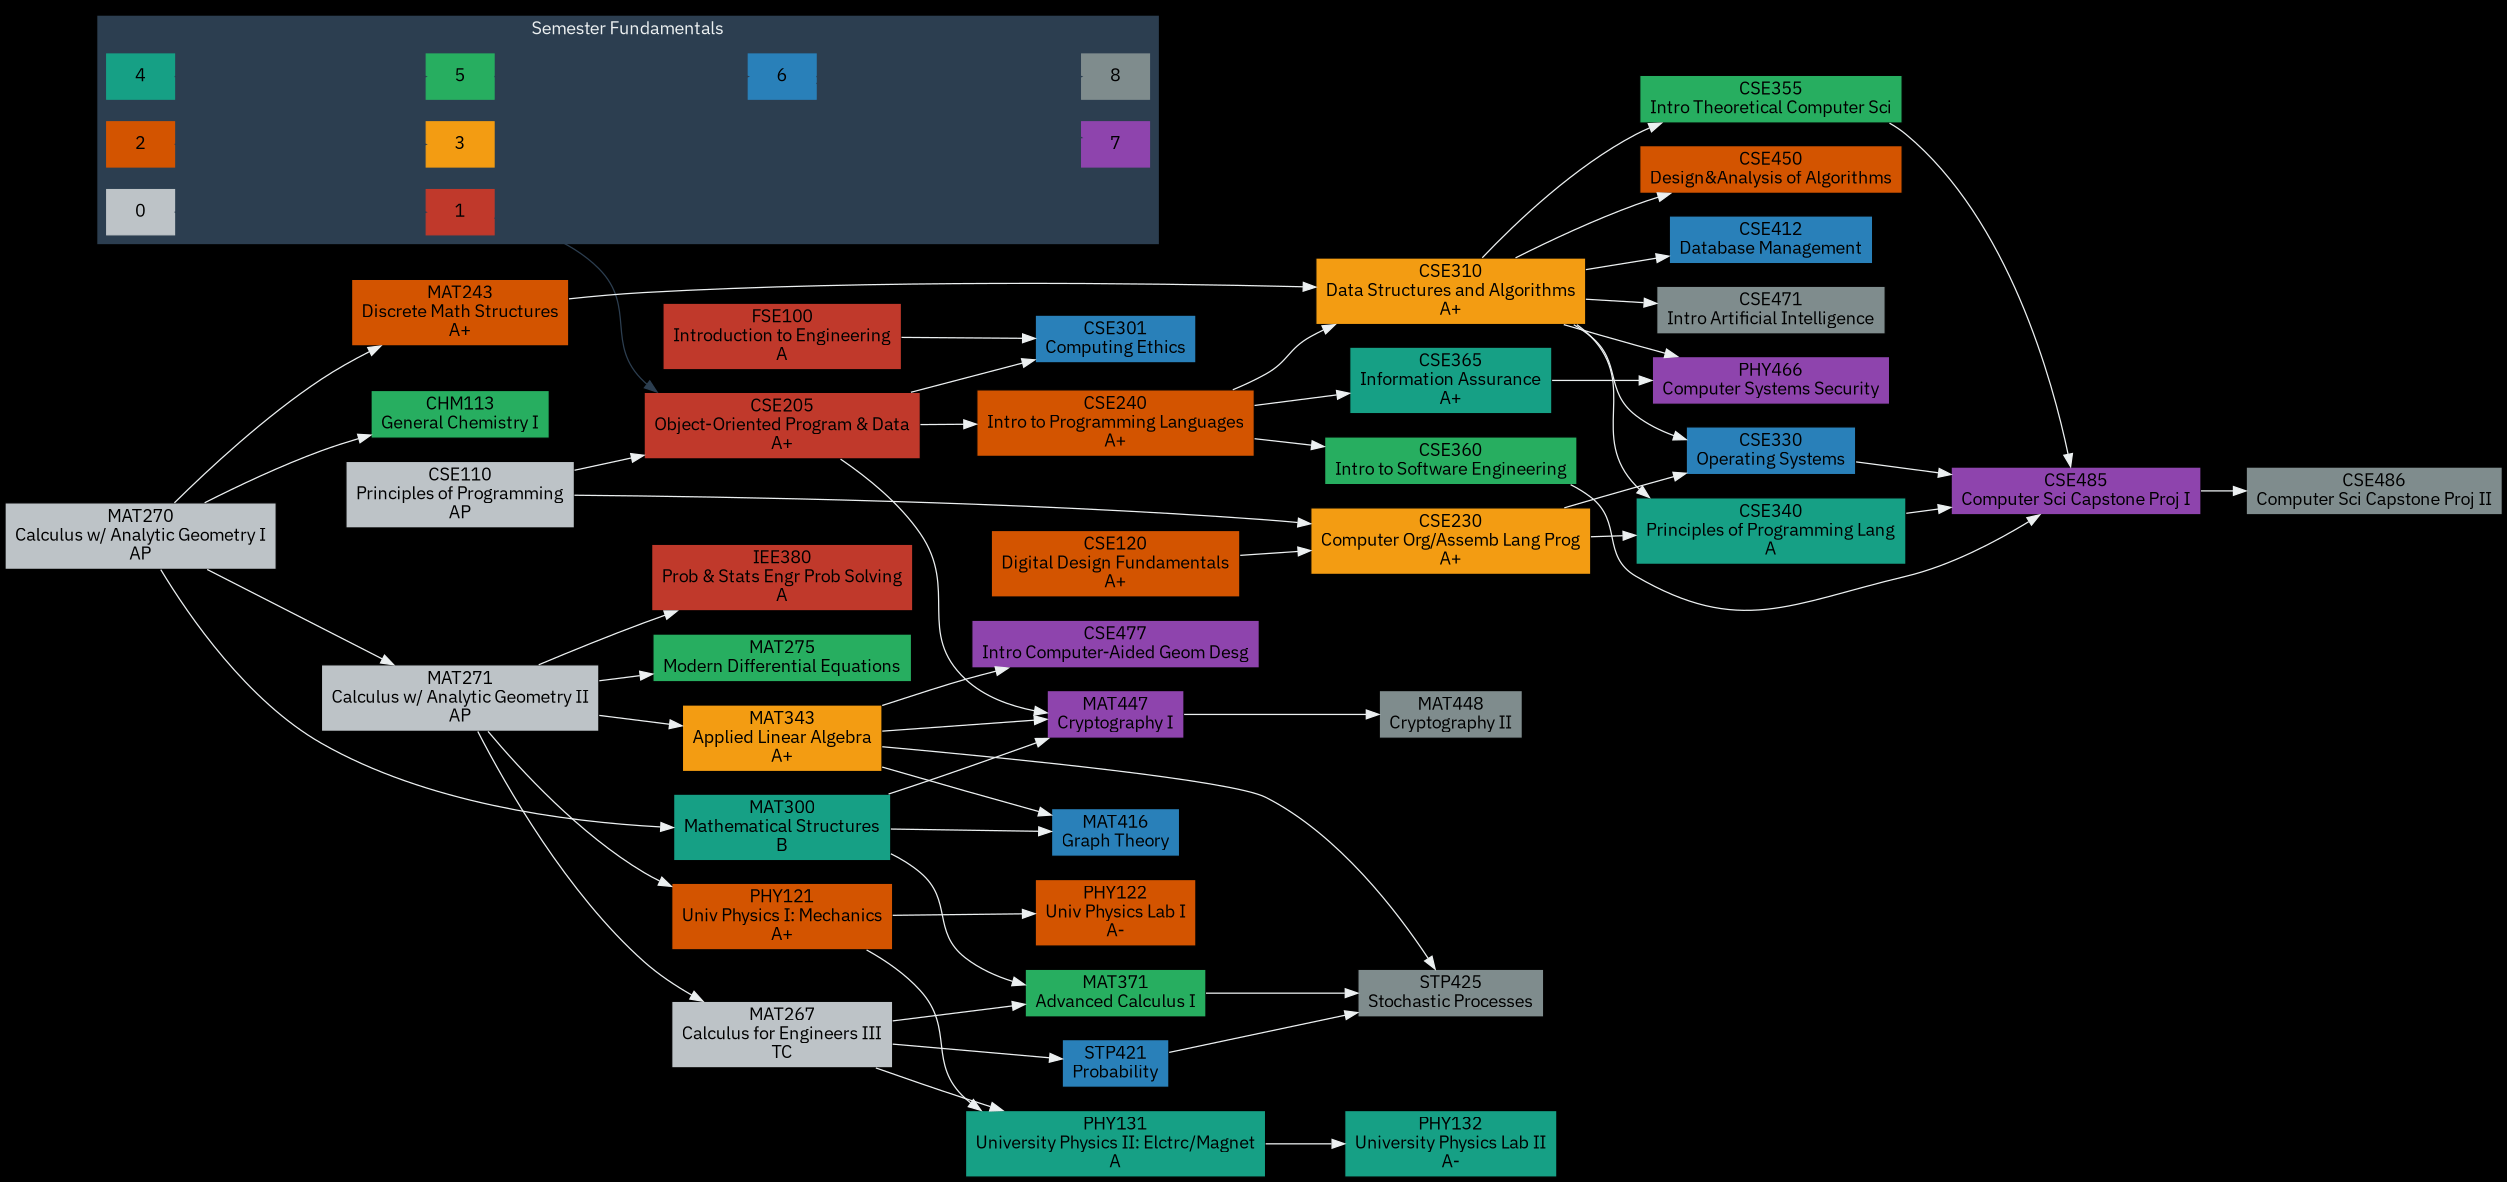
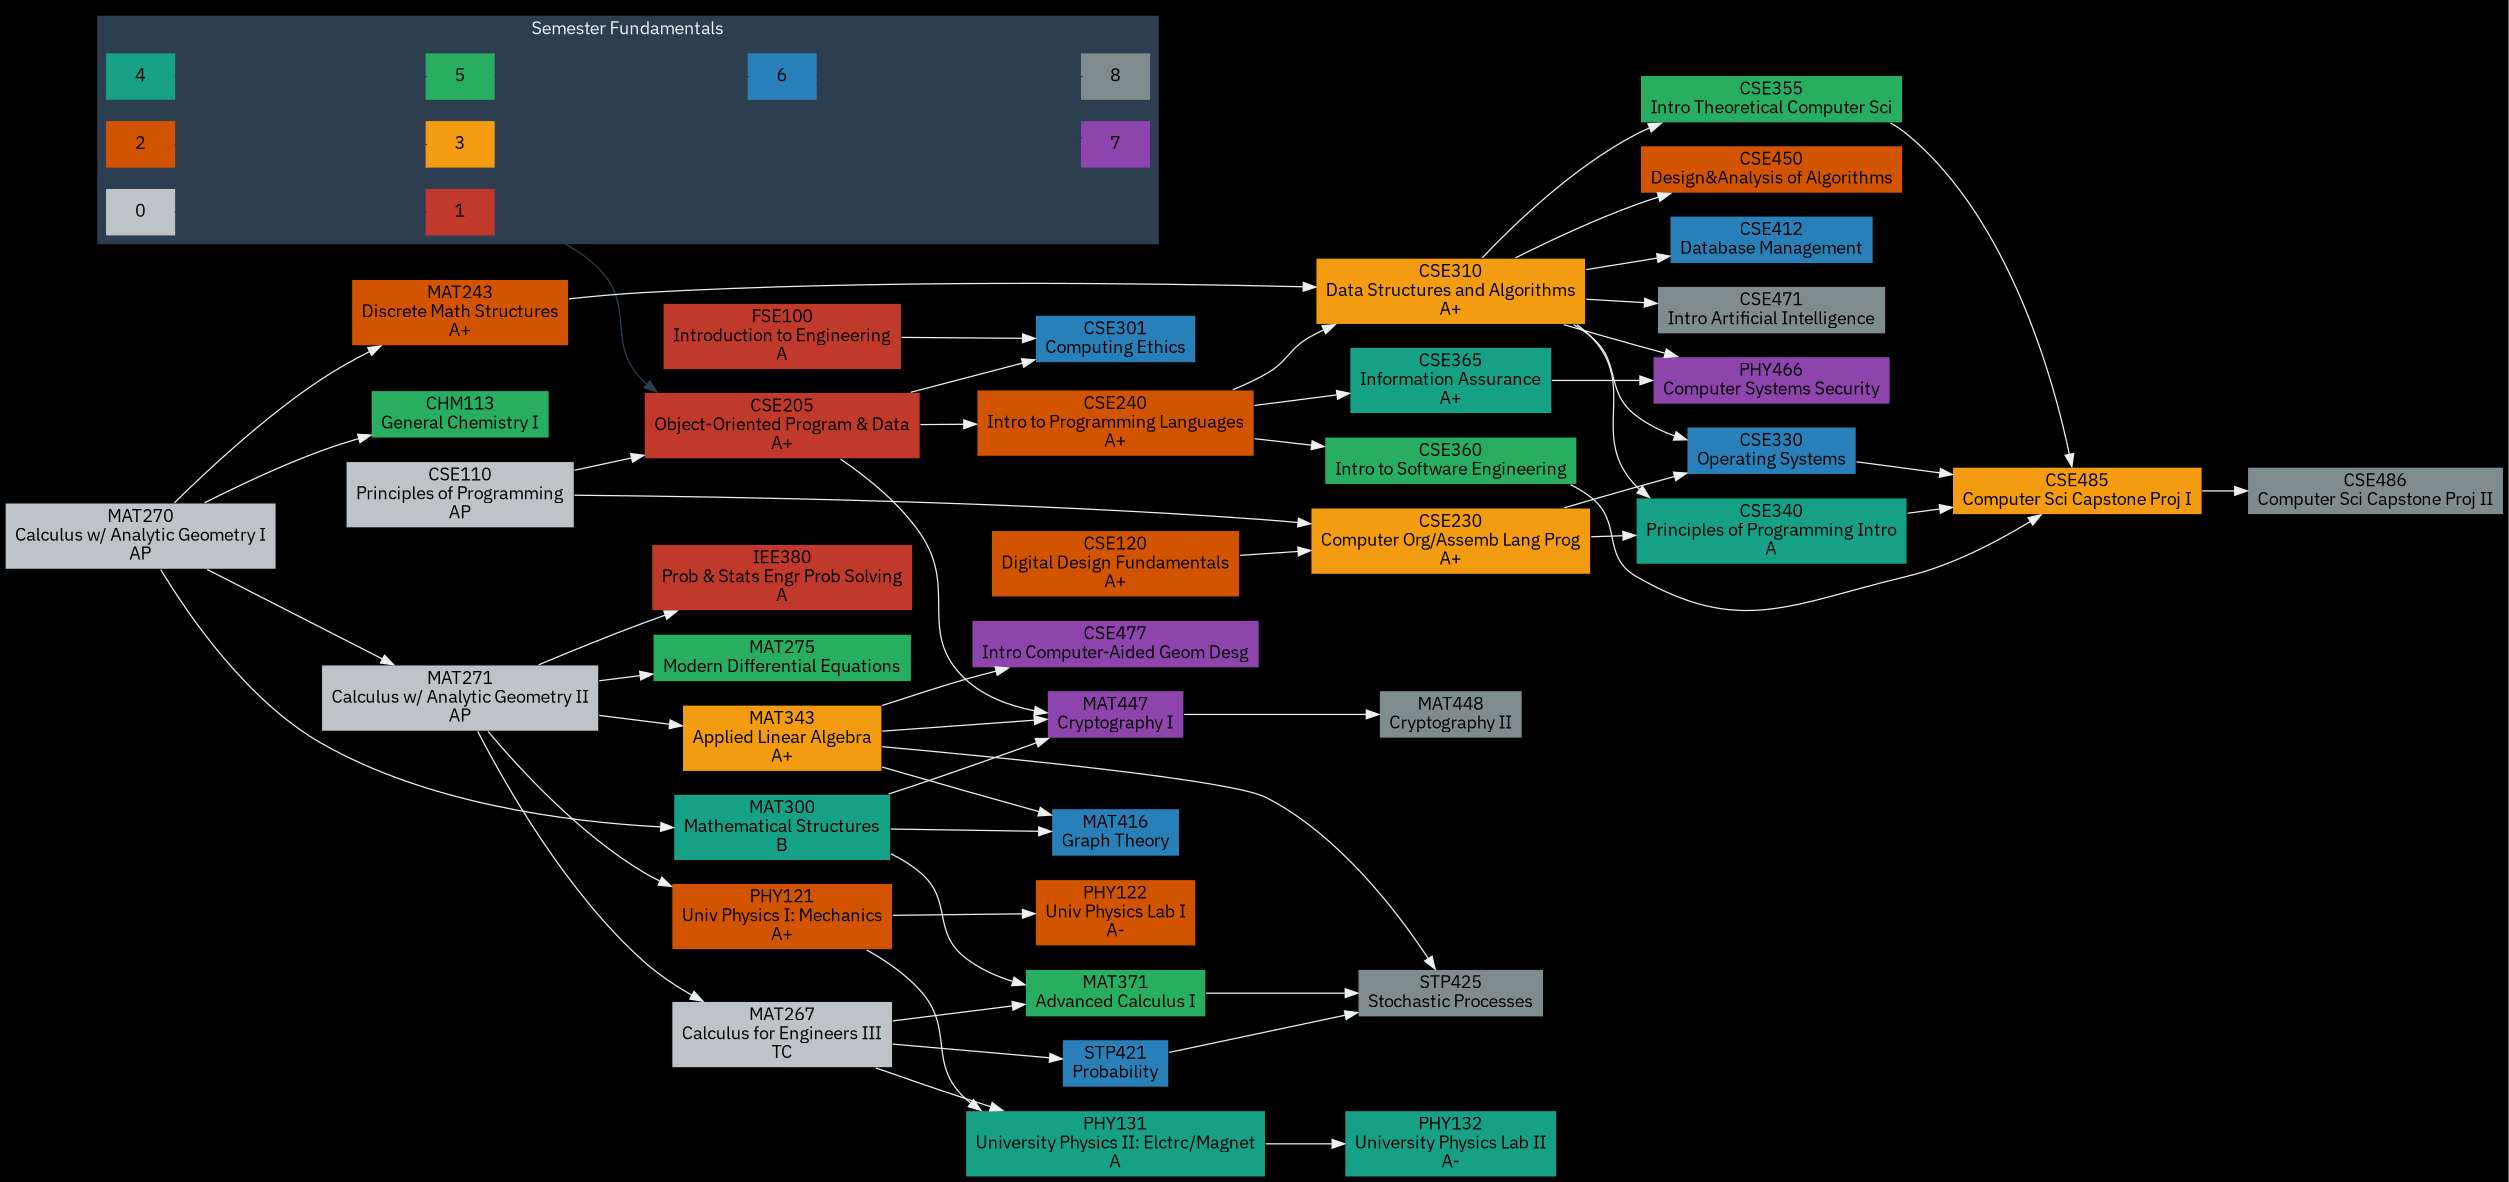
node "CSE485 Computer Sci Capstone Proj I": fillcolor #8e44ad -> #f39c12
node "CSE340 Principles of Programming Lang A": label "CSE340 Principles of Programming Lang A" -> "CSE340 Principles of Programming Intro A"
